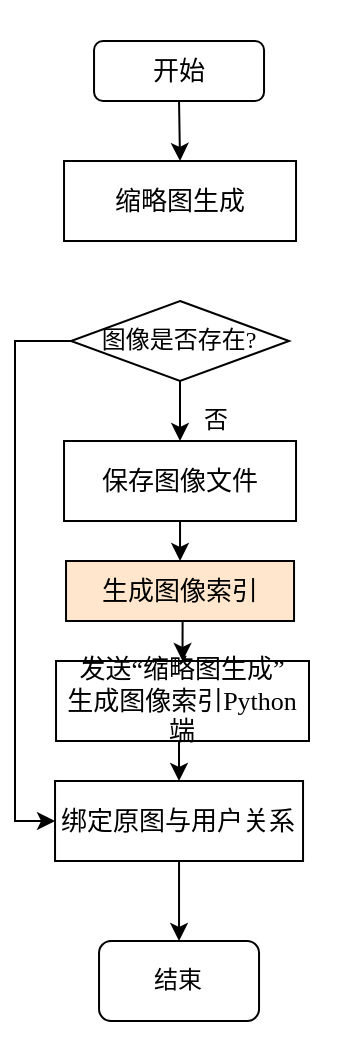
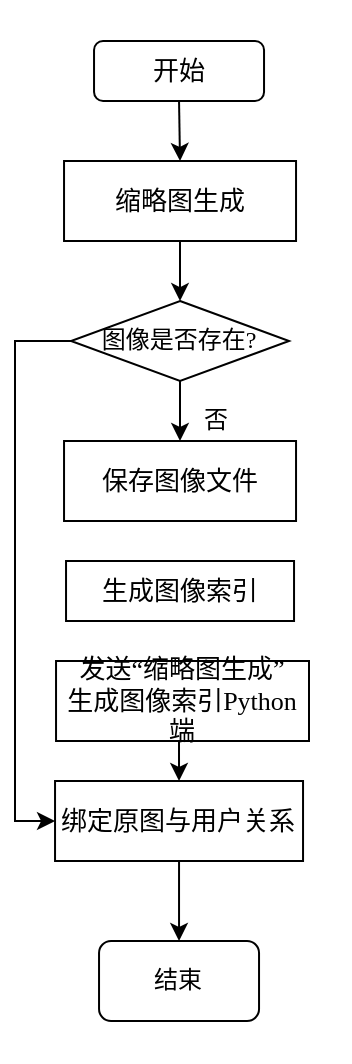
edge "缩略图生成" -> "图像是否存在?": added
edge "保存图像文件" -> "生成图像索引": removed
node "生成图像索引": fillcolor #ffe6cc -> #ffffff
edge "生成图像索引" -> "发送“缩略图生成” 生成图像索引Python端": removed
